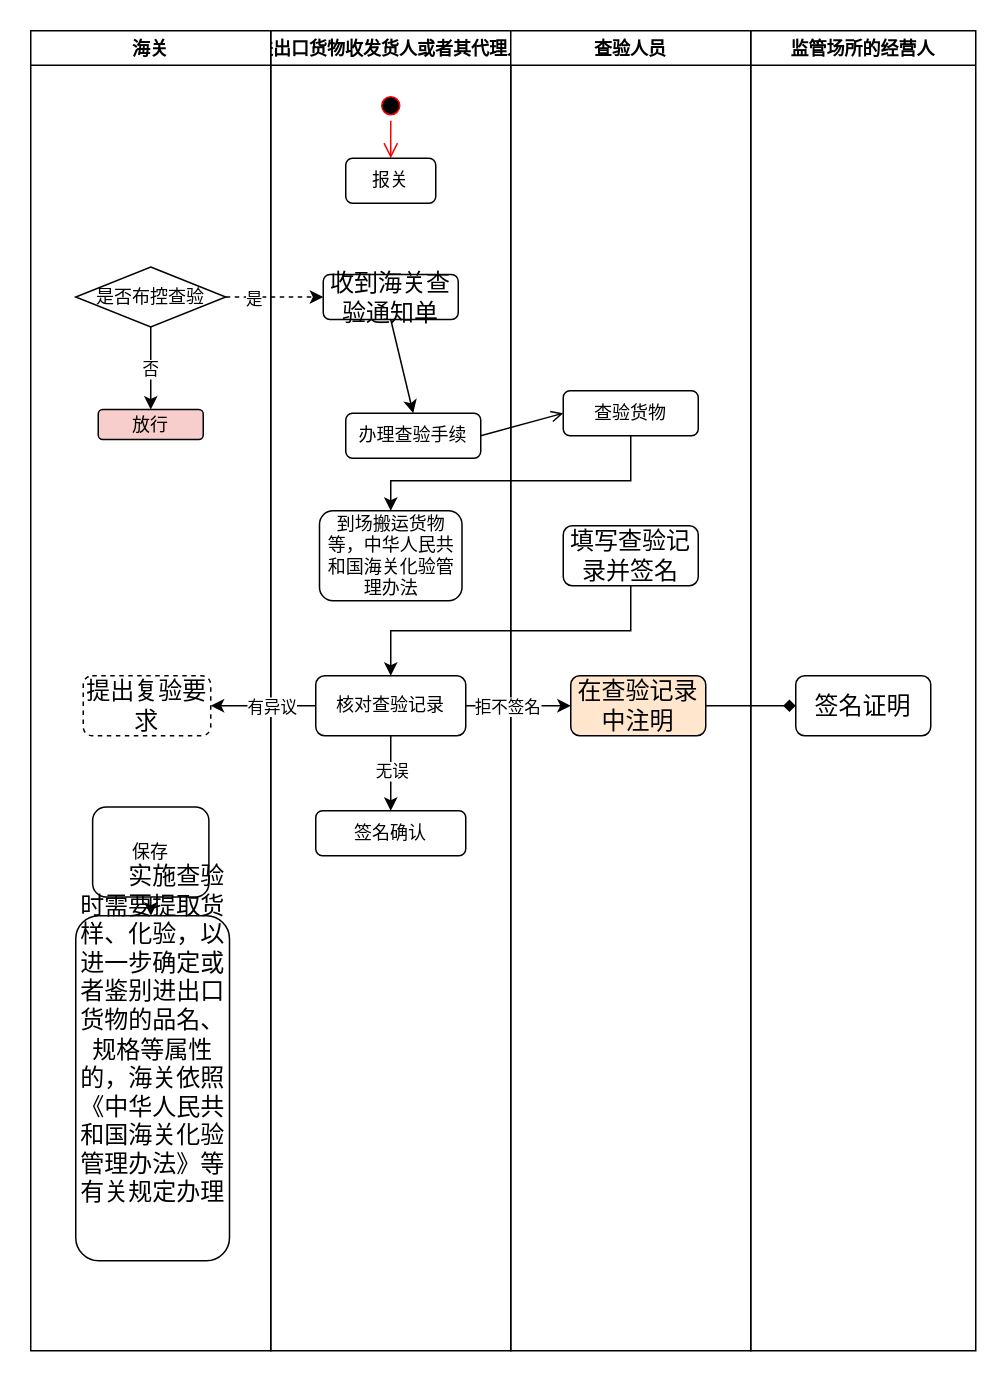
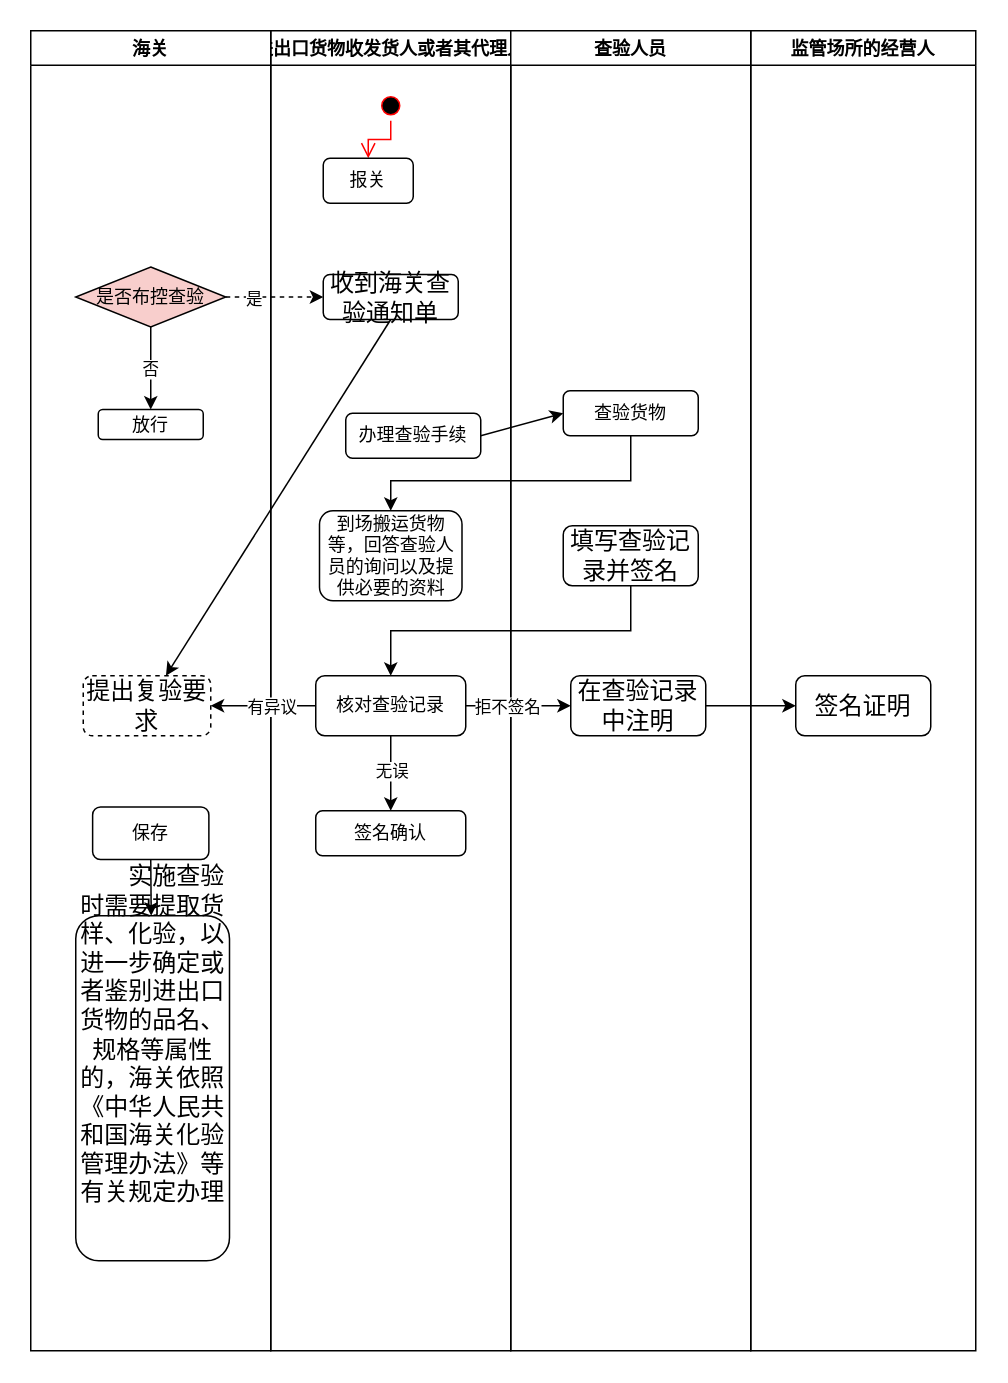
node "报关": moved (391, 181) -> (368, 181)
node "是否布控查验": fillcolor #ffffff -> #f8cecc
edge "收到海关查验通知单" -> "办理查验手续": now "收到海关查验通知单" -> "提出复验要求"
edge "办理查验手续" -> "查验货物": arrowhead open -> classic
node "放行": fillcolor #f8cecc -> #ffffff
node "到场搬运货物等，中华人民共和国海关化验管理办法": label "到场搬运货物等，中华人民共和国海关化验管理办法" -> "到场搬运货物等，回答查验人员的询问以及提供必要的资料"
node "在查验记录中注明": fillcolor #ffe6cc -> #ffffff
edge "在查验记录中注明" -> "签名证明": arrowhead diamond -> classic
node "保存": size 116x90 -> 116x53
